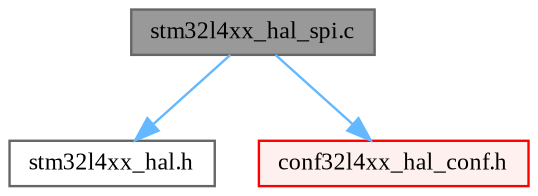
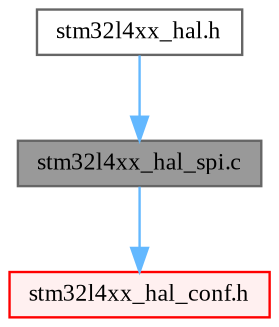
edge "stm32l4xx_hal_spi.c" -> "stm32l4xx_hal.h": reversed
node "conf32l4xx_hal_conf.h": label "conf32l4xx_hal_conf.h" -> "stm32l4xx_hal_conf.h"
